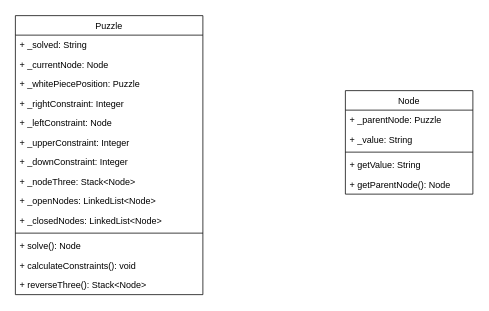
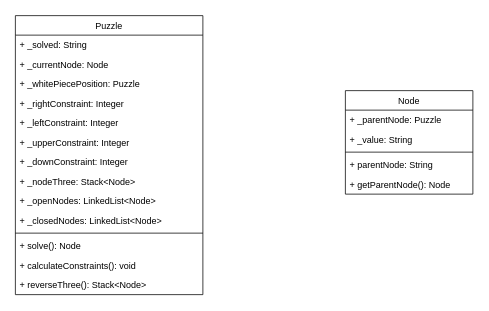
node "+ _leftConstraint: Node": label "+ _leftConstraint: Node" -> "+ _leftConstraint: Integer"
node "+ getValue: String": label "+ getValue: String" -> "+ parentNode: String"
